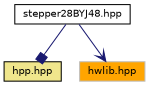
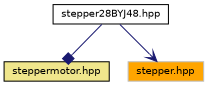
node "hpp.hpp": label "hpp.hpp" -> "steppermotor.hpp"
node "hwlib.hpp": label "hwlib.hpp" -> "stepper.hpp"
